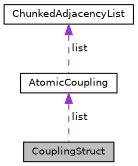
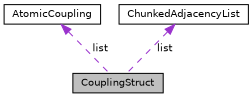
edge "AtomicCoupling" -> "ChunkedAdjacencyList": now "CouplingStruct" -> "ChunkedAdjacencyList"
